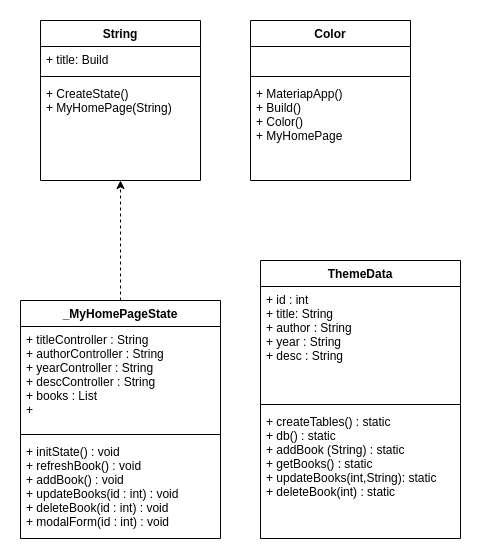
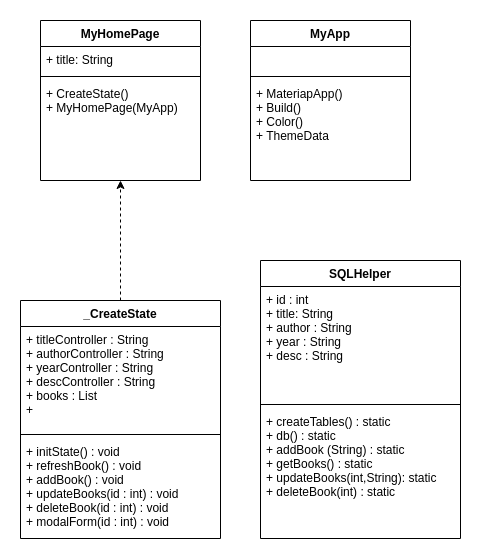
node "String": label "String" -> "MyHomePage"
node "Color": label "Color" -> "MyApp"
node "+ title: Build": label "+ title: Build" -> "+ title: String"
node "+ CreateState() + MyHomePage(String)": label "+ CreateState() + MyHomePage(String)" -> "+ CreateState() + MyHomePage(MyApp)"
node "+ MateriapApp() + Build() + Color() + MyHomePage": label "+ MateriapApp() + Build() + Color() + MyHomePage" -> "+ MateriapApp() + Build() + Color() + ThemeData"
node "ThemeData": label "ThemeData" -> "SQLHelper"
node "_MyHomePageState": label "_MyHomePageState" -> "_CreateState"
